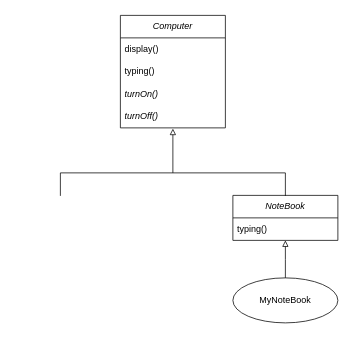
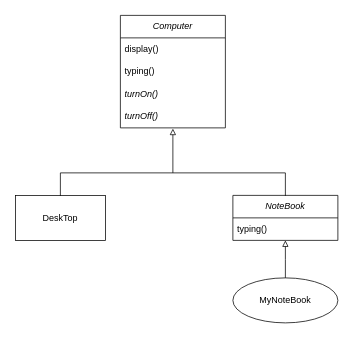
node "DeskTop": added
